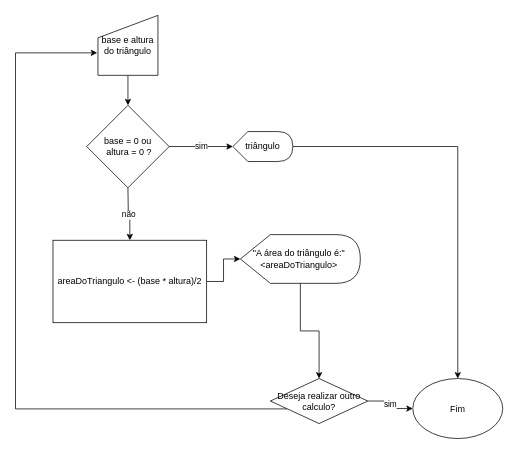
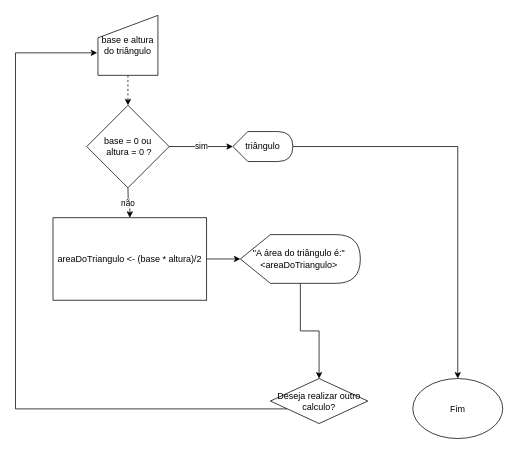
edge "base e altura do triângulo" -> "base = 0 ou altura = 0 ?": style solid -> dashed
node "areaDoTriangulo <- (base * altura)/2": moved (130, 282) -> (130, 259)
edge "Deseja realizar outro calculo?" -> "Fim": removed, label "sim"
